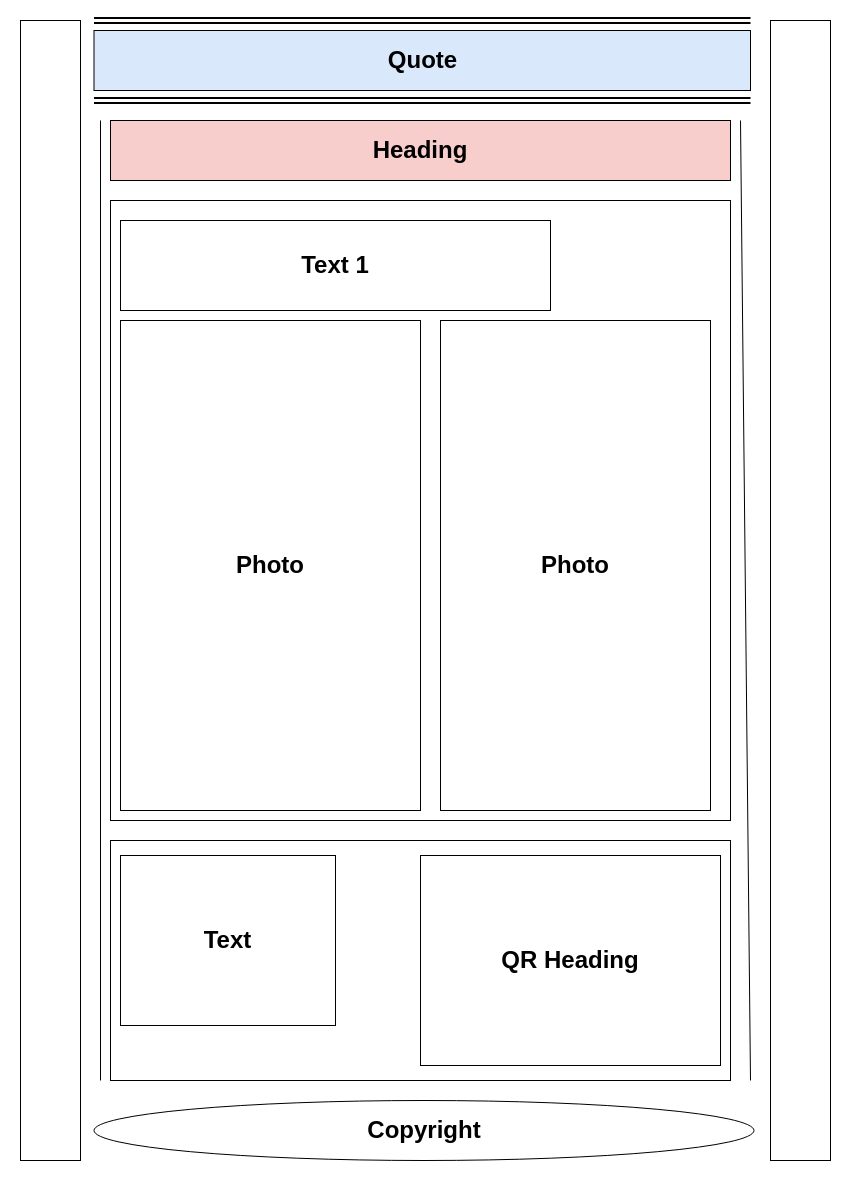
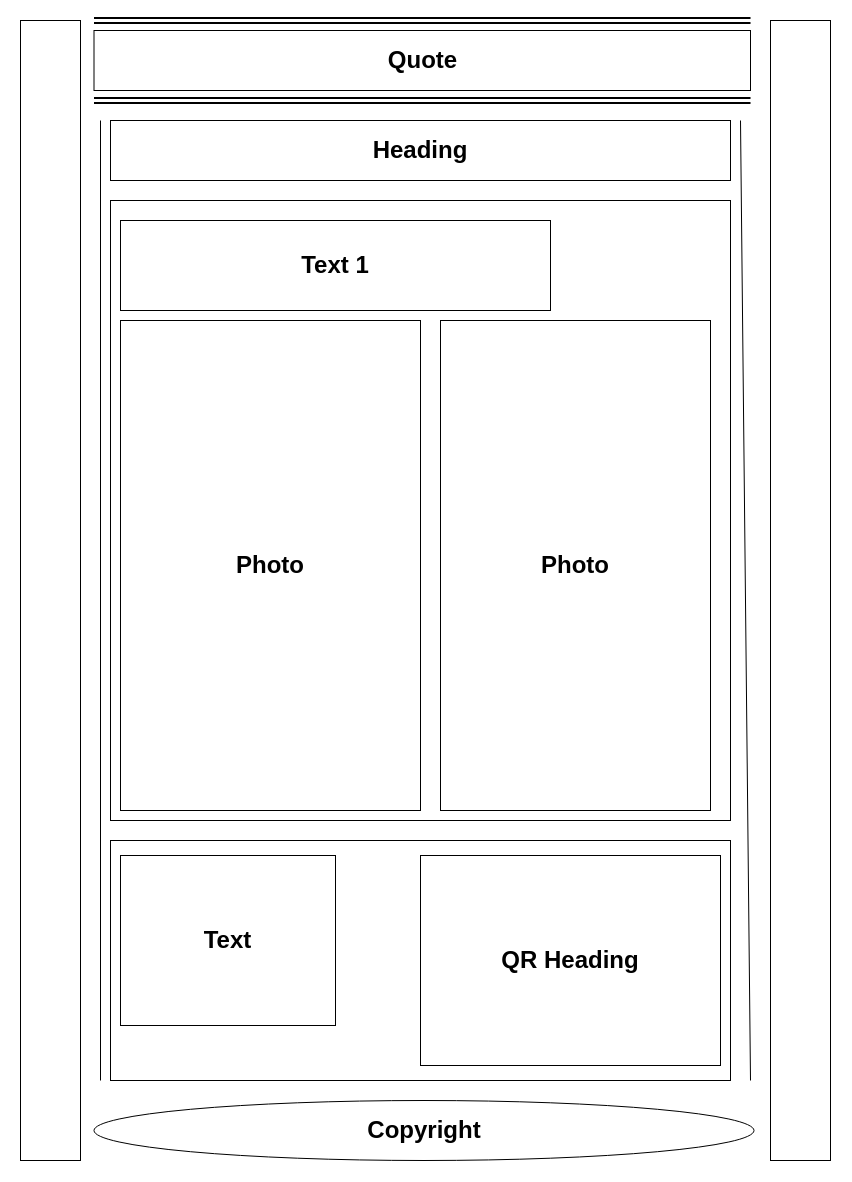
node "Quote": fillcolor #dae8fc -> #ffffff
node "Heading": fillcolor #f8cecc -> #ffffff
